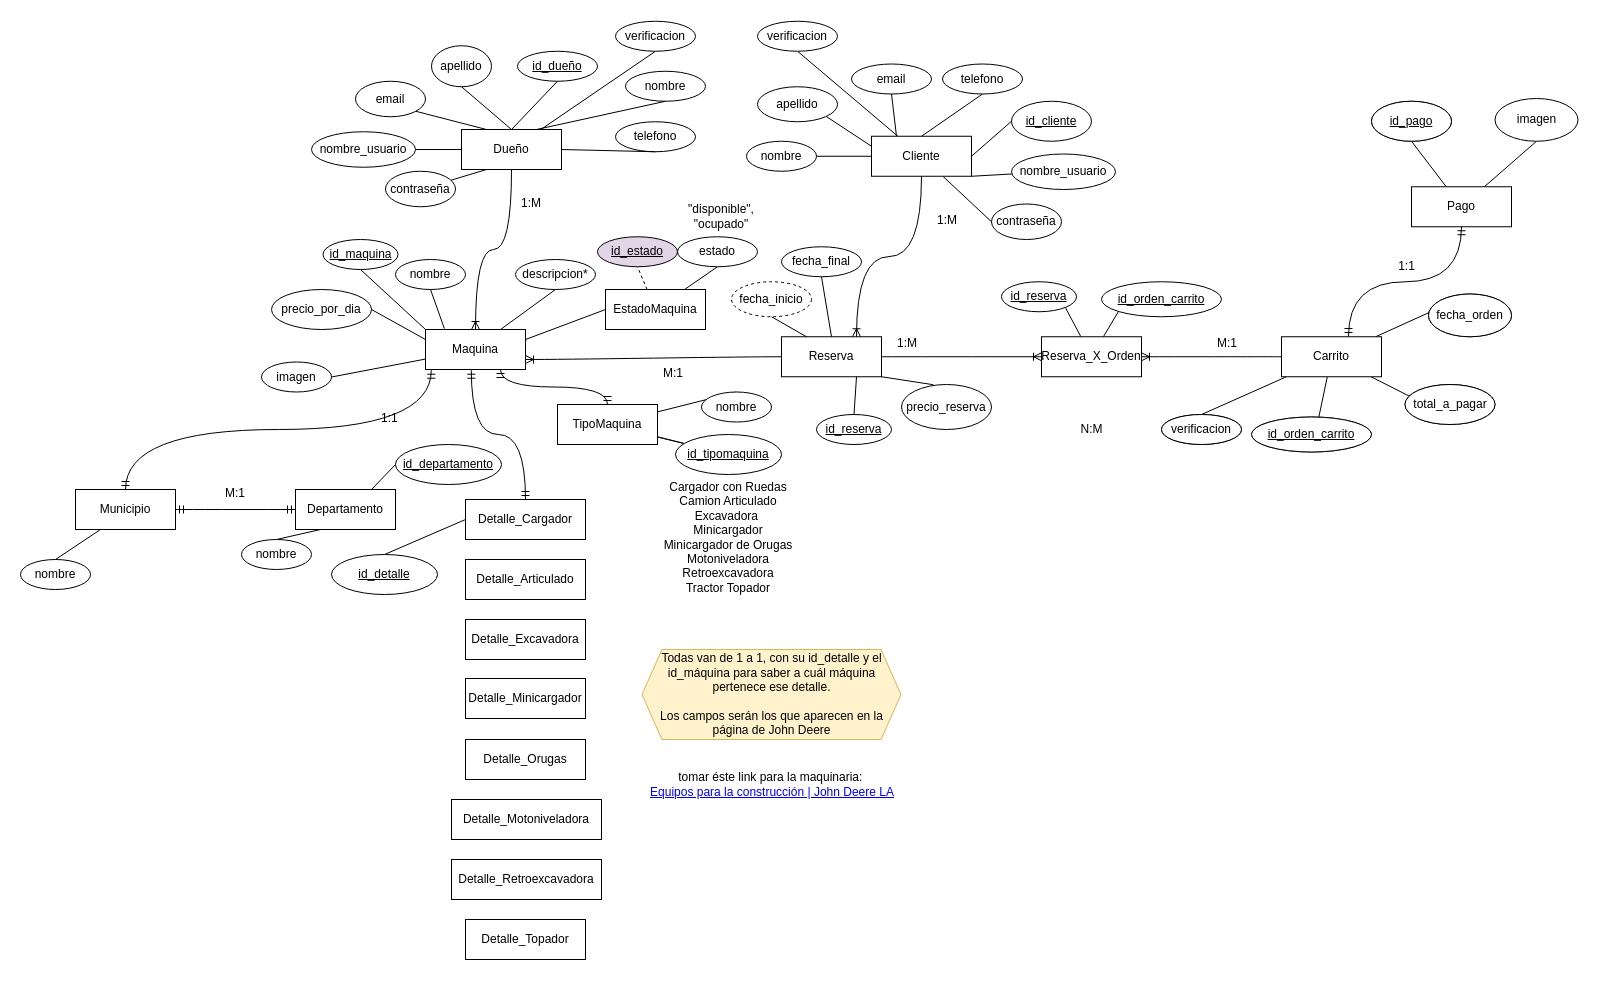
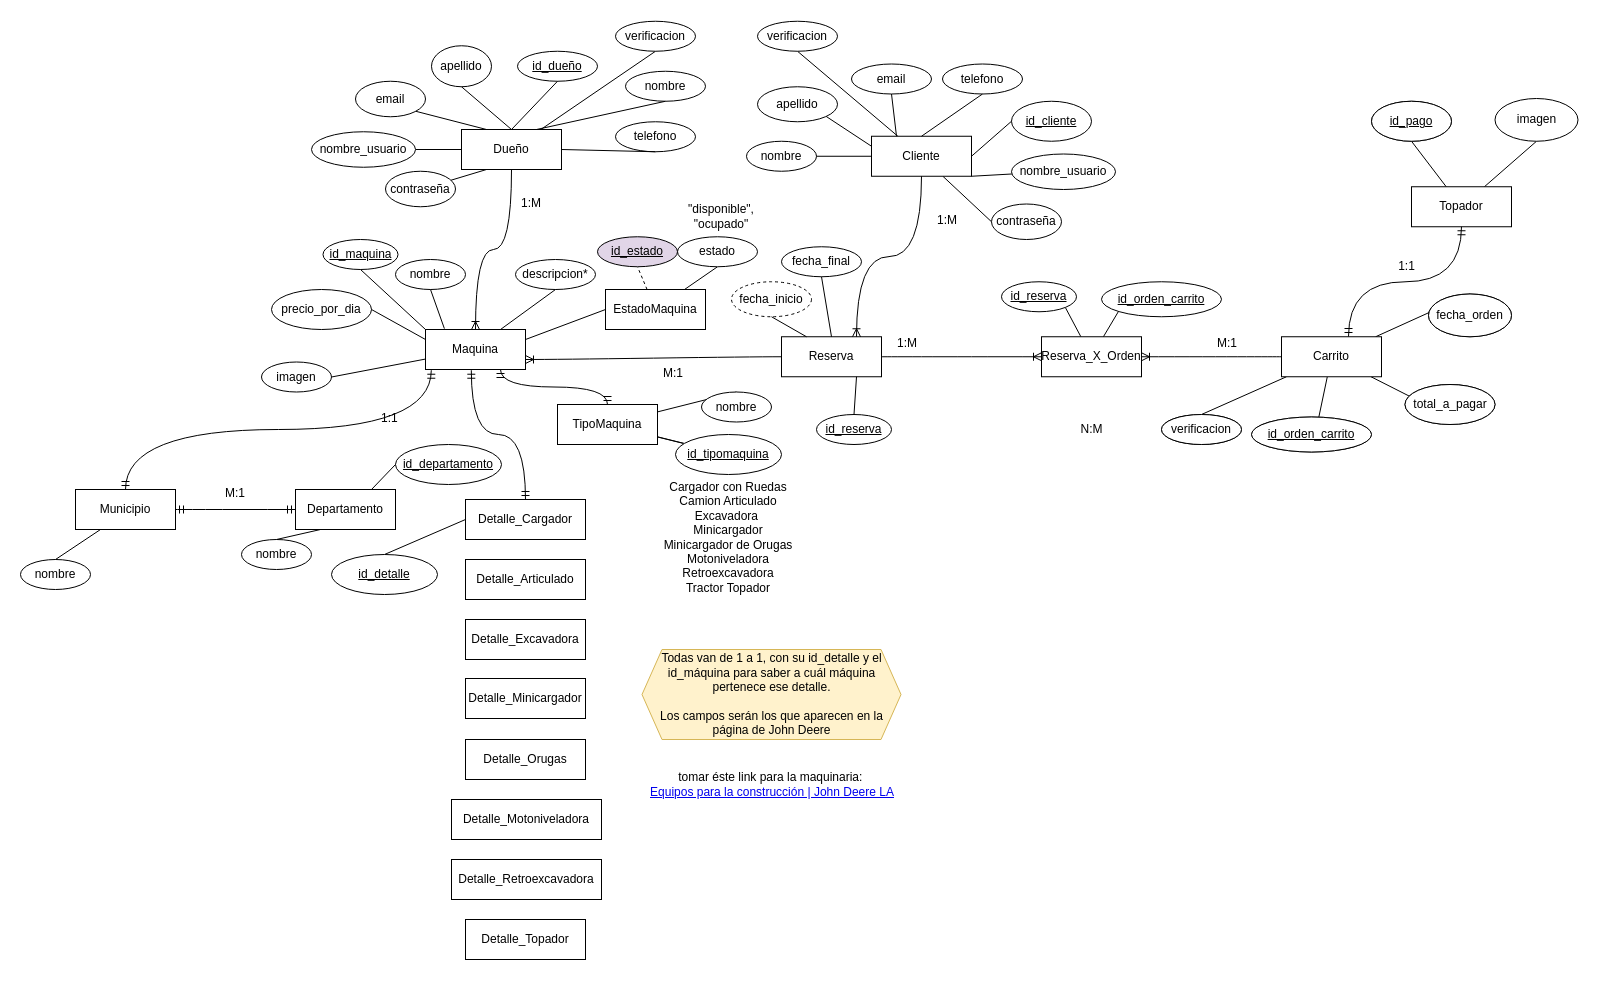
node "Pago": label "Pago" -> "Topador"
edge "Reserva" -- "precio_reserva": removed
node "precio_reserva": removed
